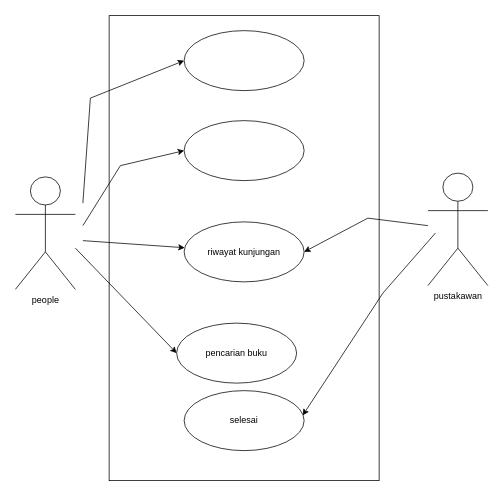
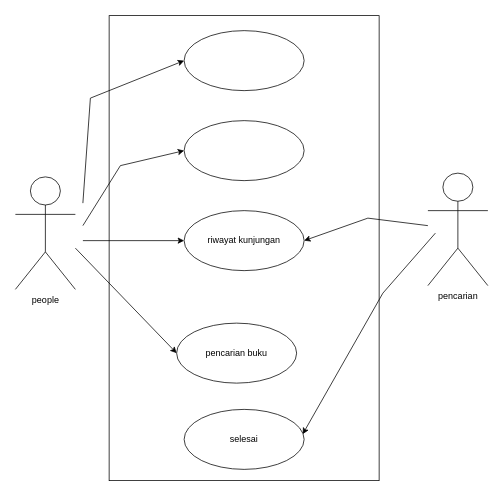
node "riwayat kunjungan": moved (244, 252) -> (244, 240)
node "pustakawan": label "pustakawan" -> "pencarian"
node "selesai": moved (244, 420) -> (244, 439)
